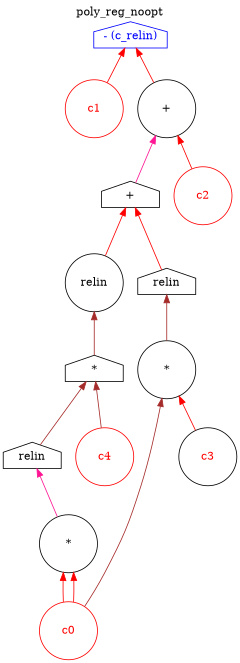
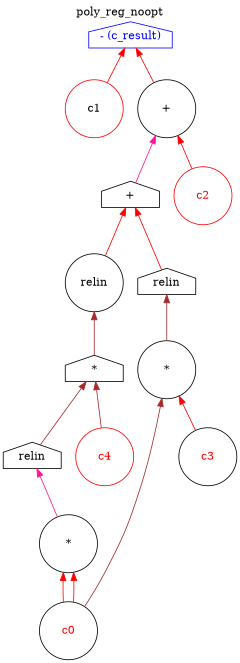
node "- (c_relin)": label "- (c_relin)" -> "- (c_result)"
node "c1": fontcolor red -> black
node "c0": color red -> black
